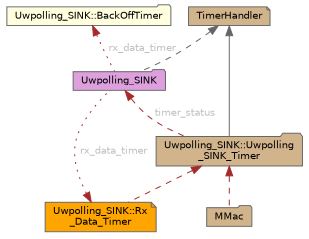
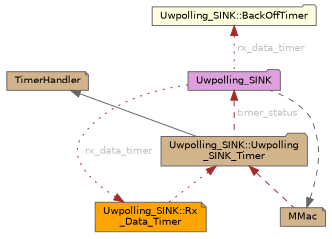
edge "Uwpolling_SINK" -> "TimerHandler": now "Uwpolling_SINK" -> "MMac"
edge "Uwpolling_SINK::Rx _Data_Timer" -> "Uwpolling_SINK::Uwpolling _SINK_Timer": style dashed -> dotted
node "MMac": shape folder -> note
